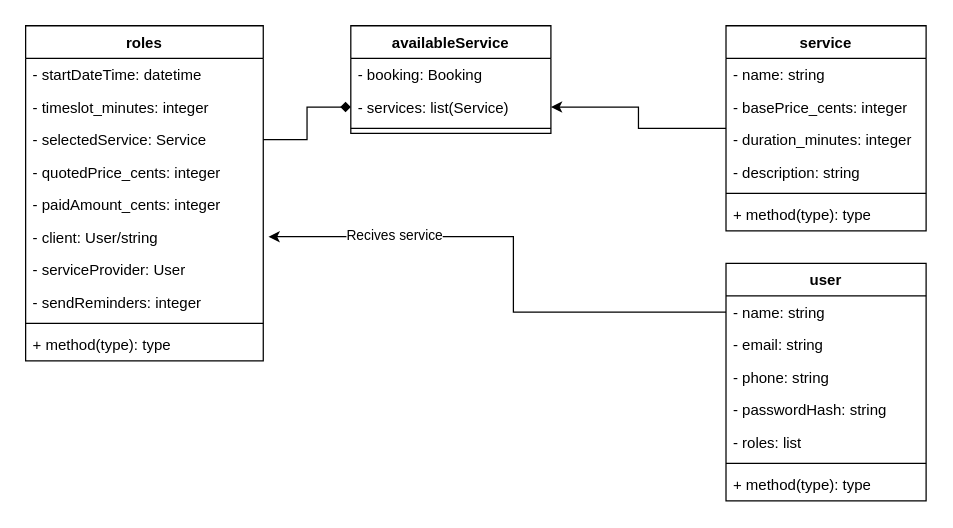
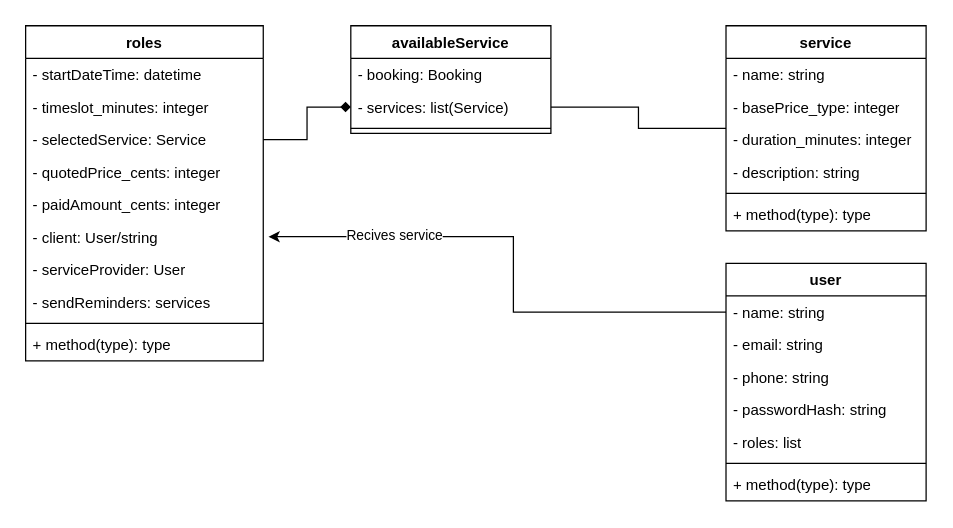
edge "service" -> "- services: list(Service)": arrowhead classic -> none
node "- basePrice_cents: integer": label "- basePrice_cents: integer" -> "- basePrice_type: integer"
node "- sendReminders: integer": label "- sendReminders: integer" -> "- sendReminders: services"
